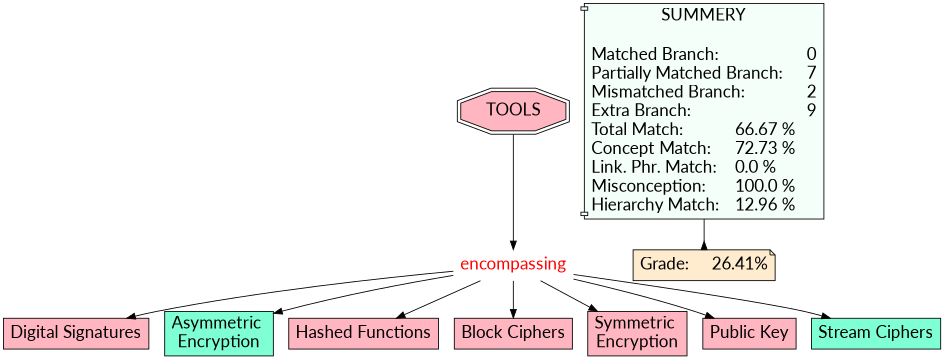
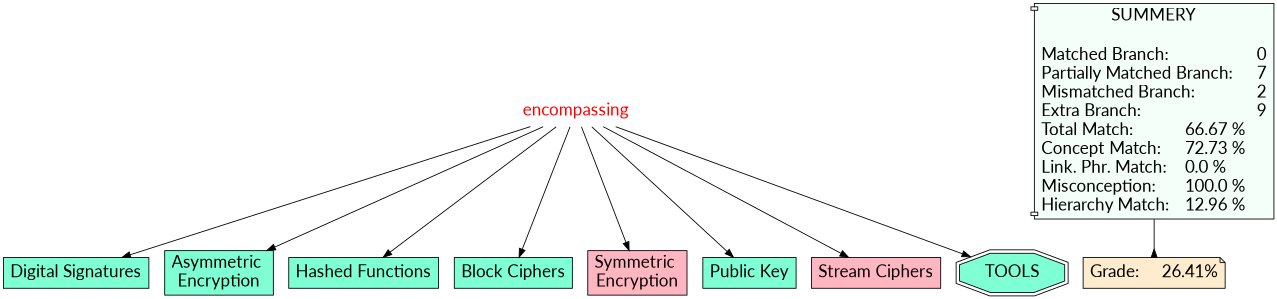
node "TOOLS": fillcolor #ffb6c1 -> aquamarine
edge "TOOLS" -> "encompassing": reversed
node "Digital Signatures": fillcolor #ffb6c1 -> aquamarine
node "Hashed Functions": fillcolor #ffb6c1 -> aquamarine
node "Block Ciphers": fillcolor #ffb6c1 -> aquamarine
node "Public Key": fillcolor #ffb6c1 -> aquamarine
node "Stream Ciphers": fillcolor aquamarine -> #ffb6c1
